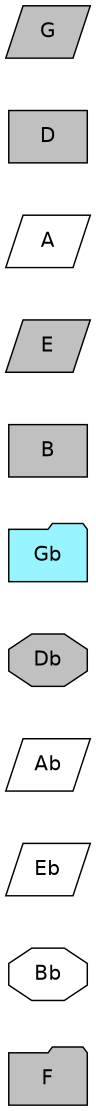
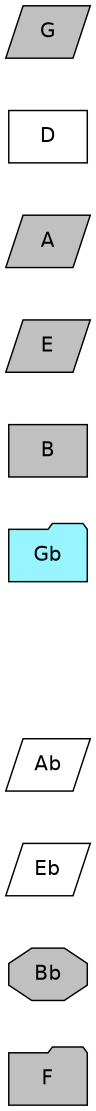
node "D": fillcolor gray -> white
node "A": fillcolor white -> gray
node "Db": removed
node "Bb": fillcolor white -> gray
